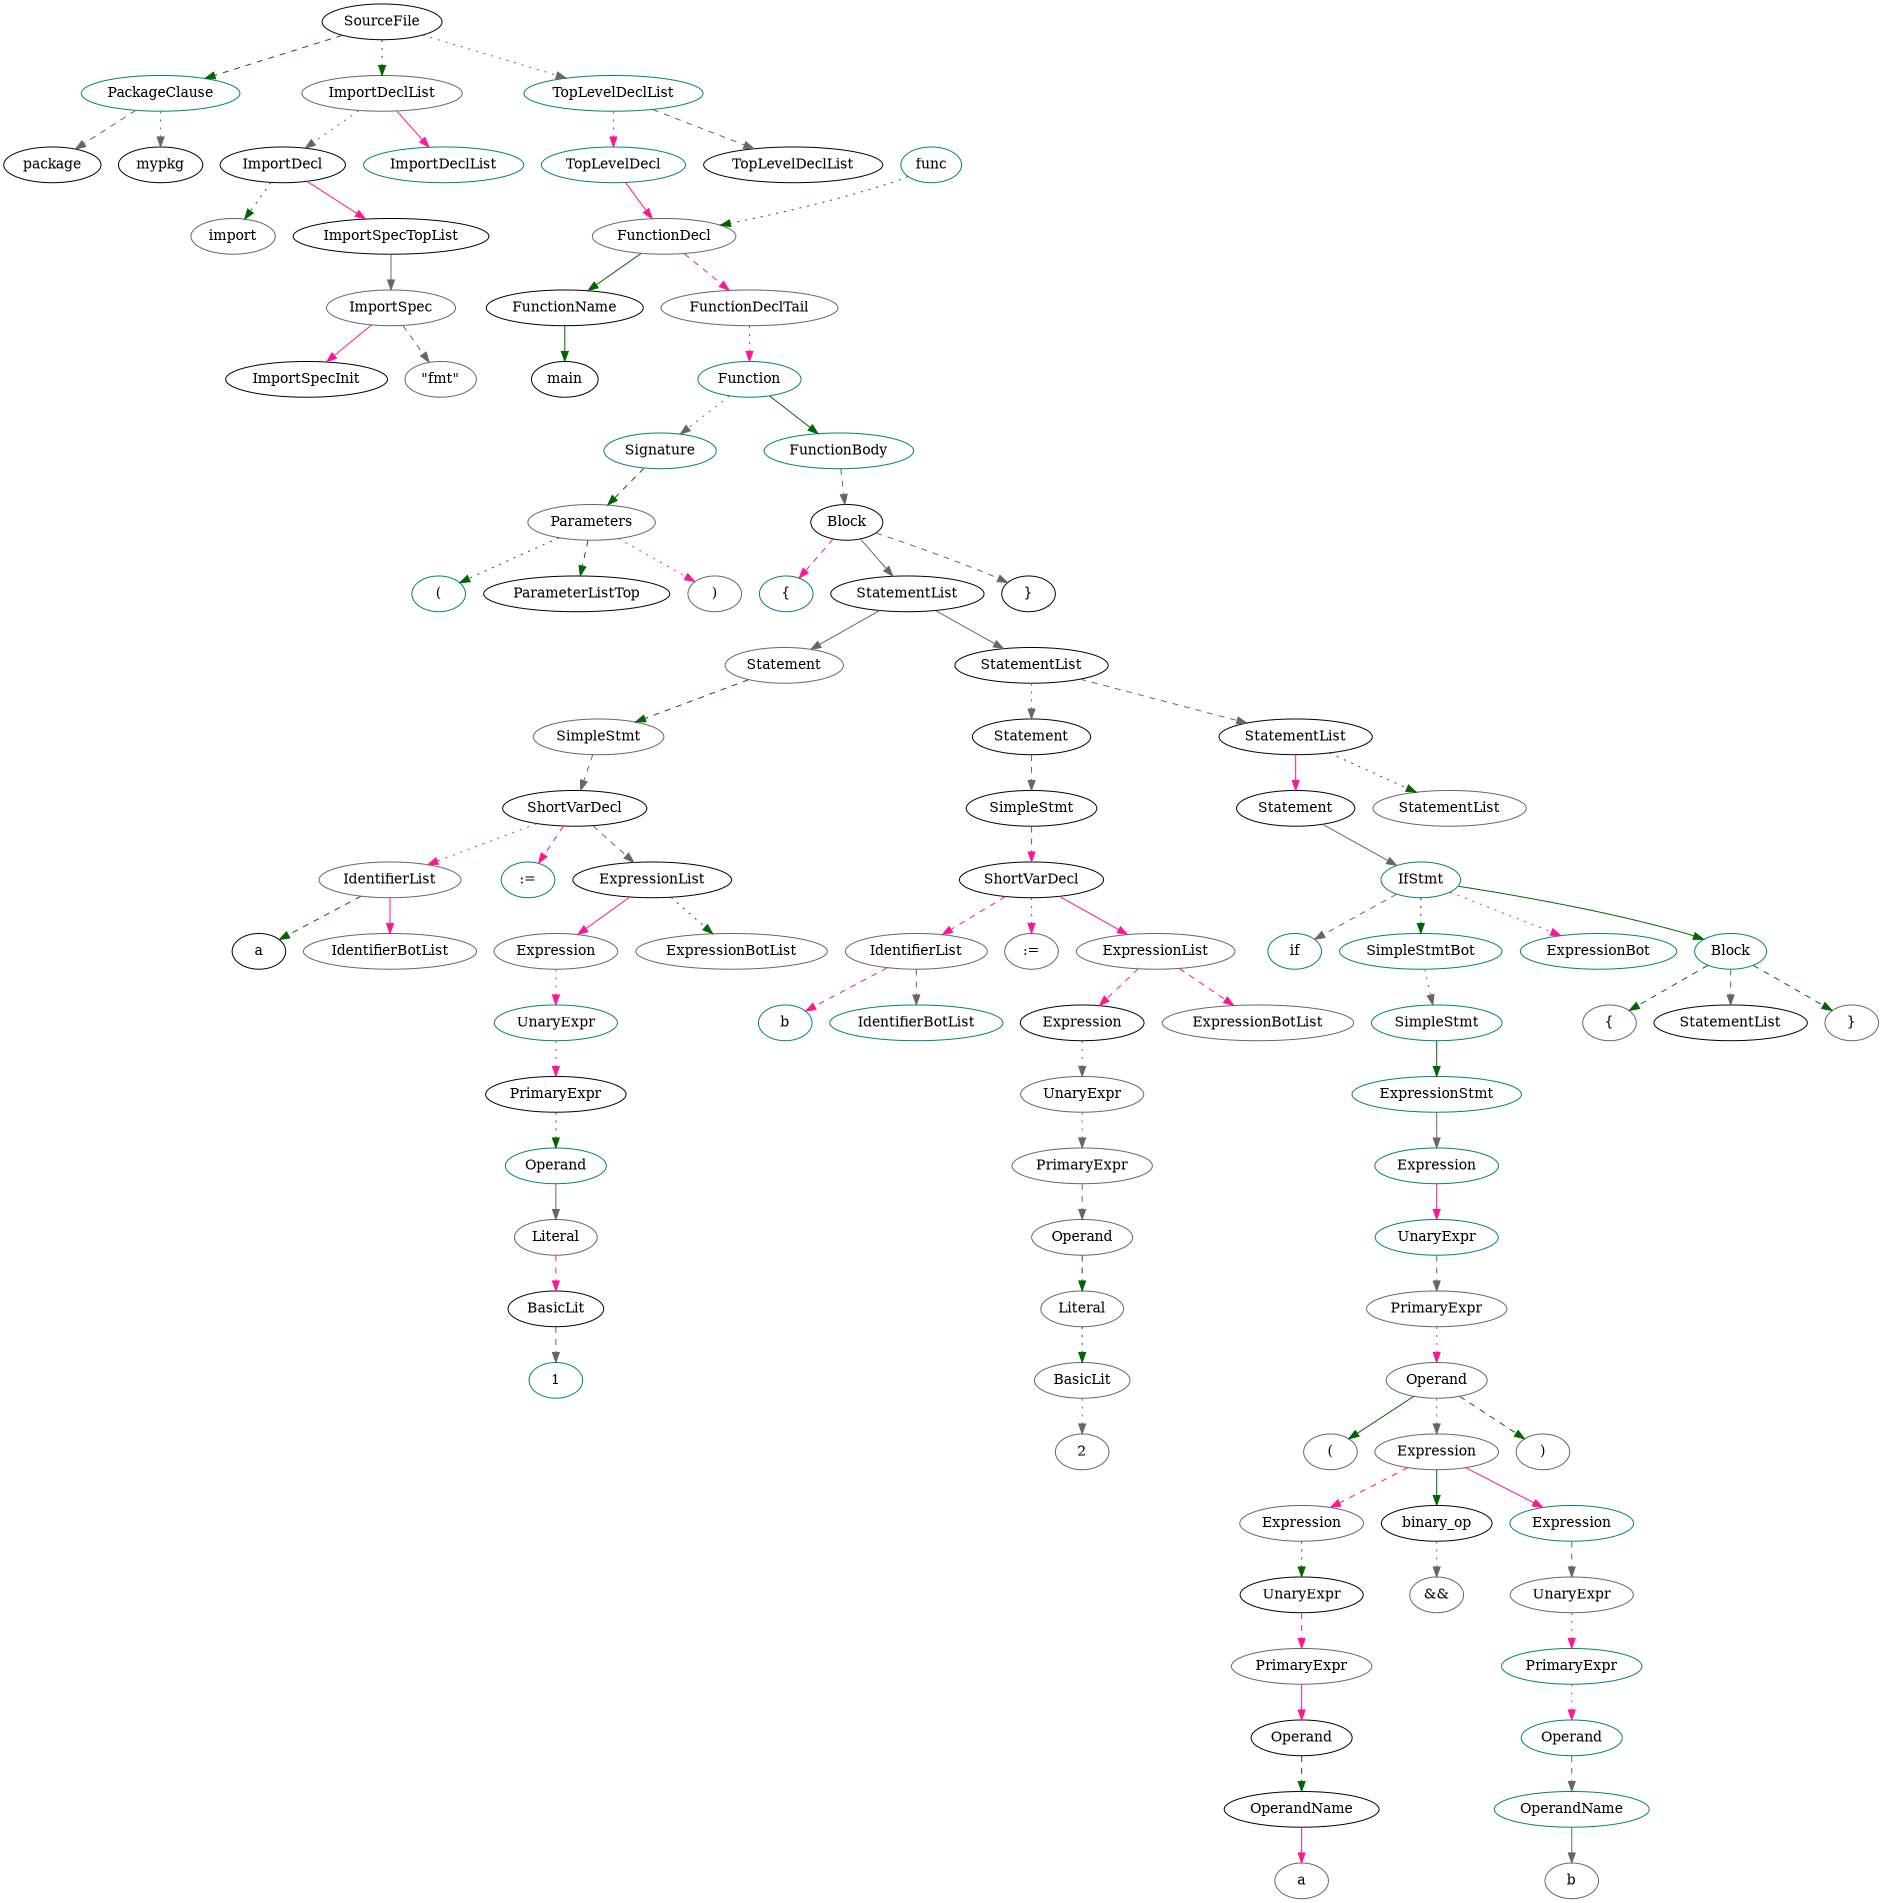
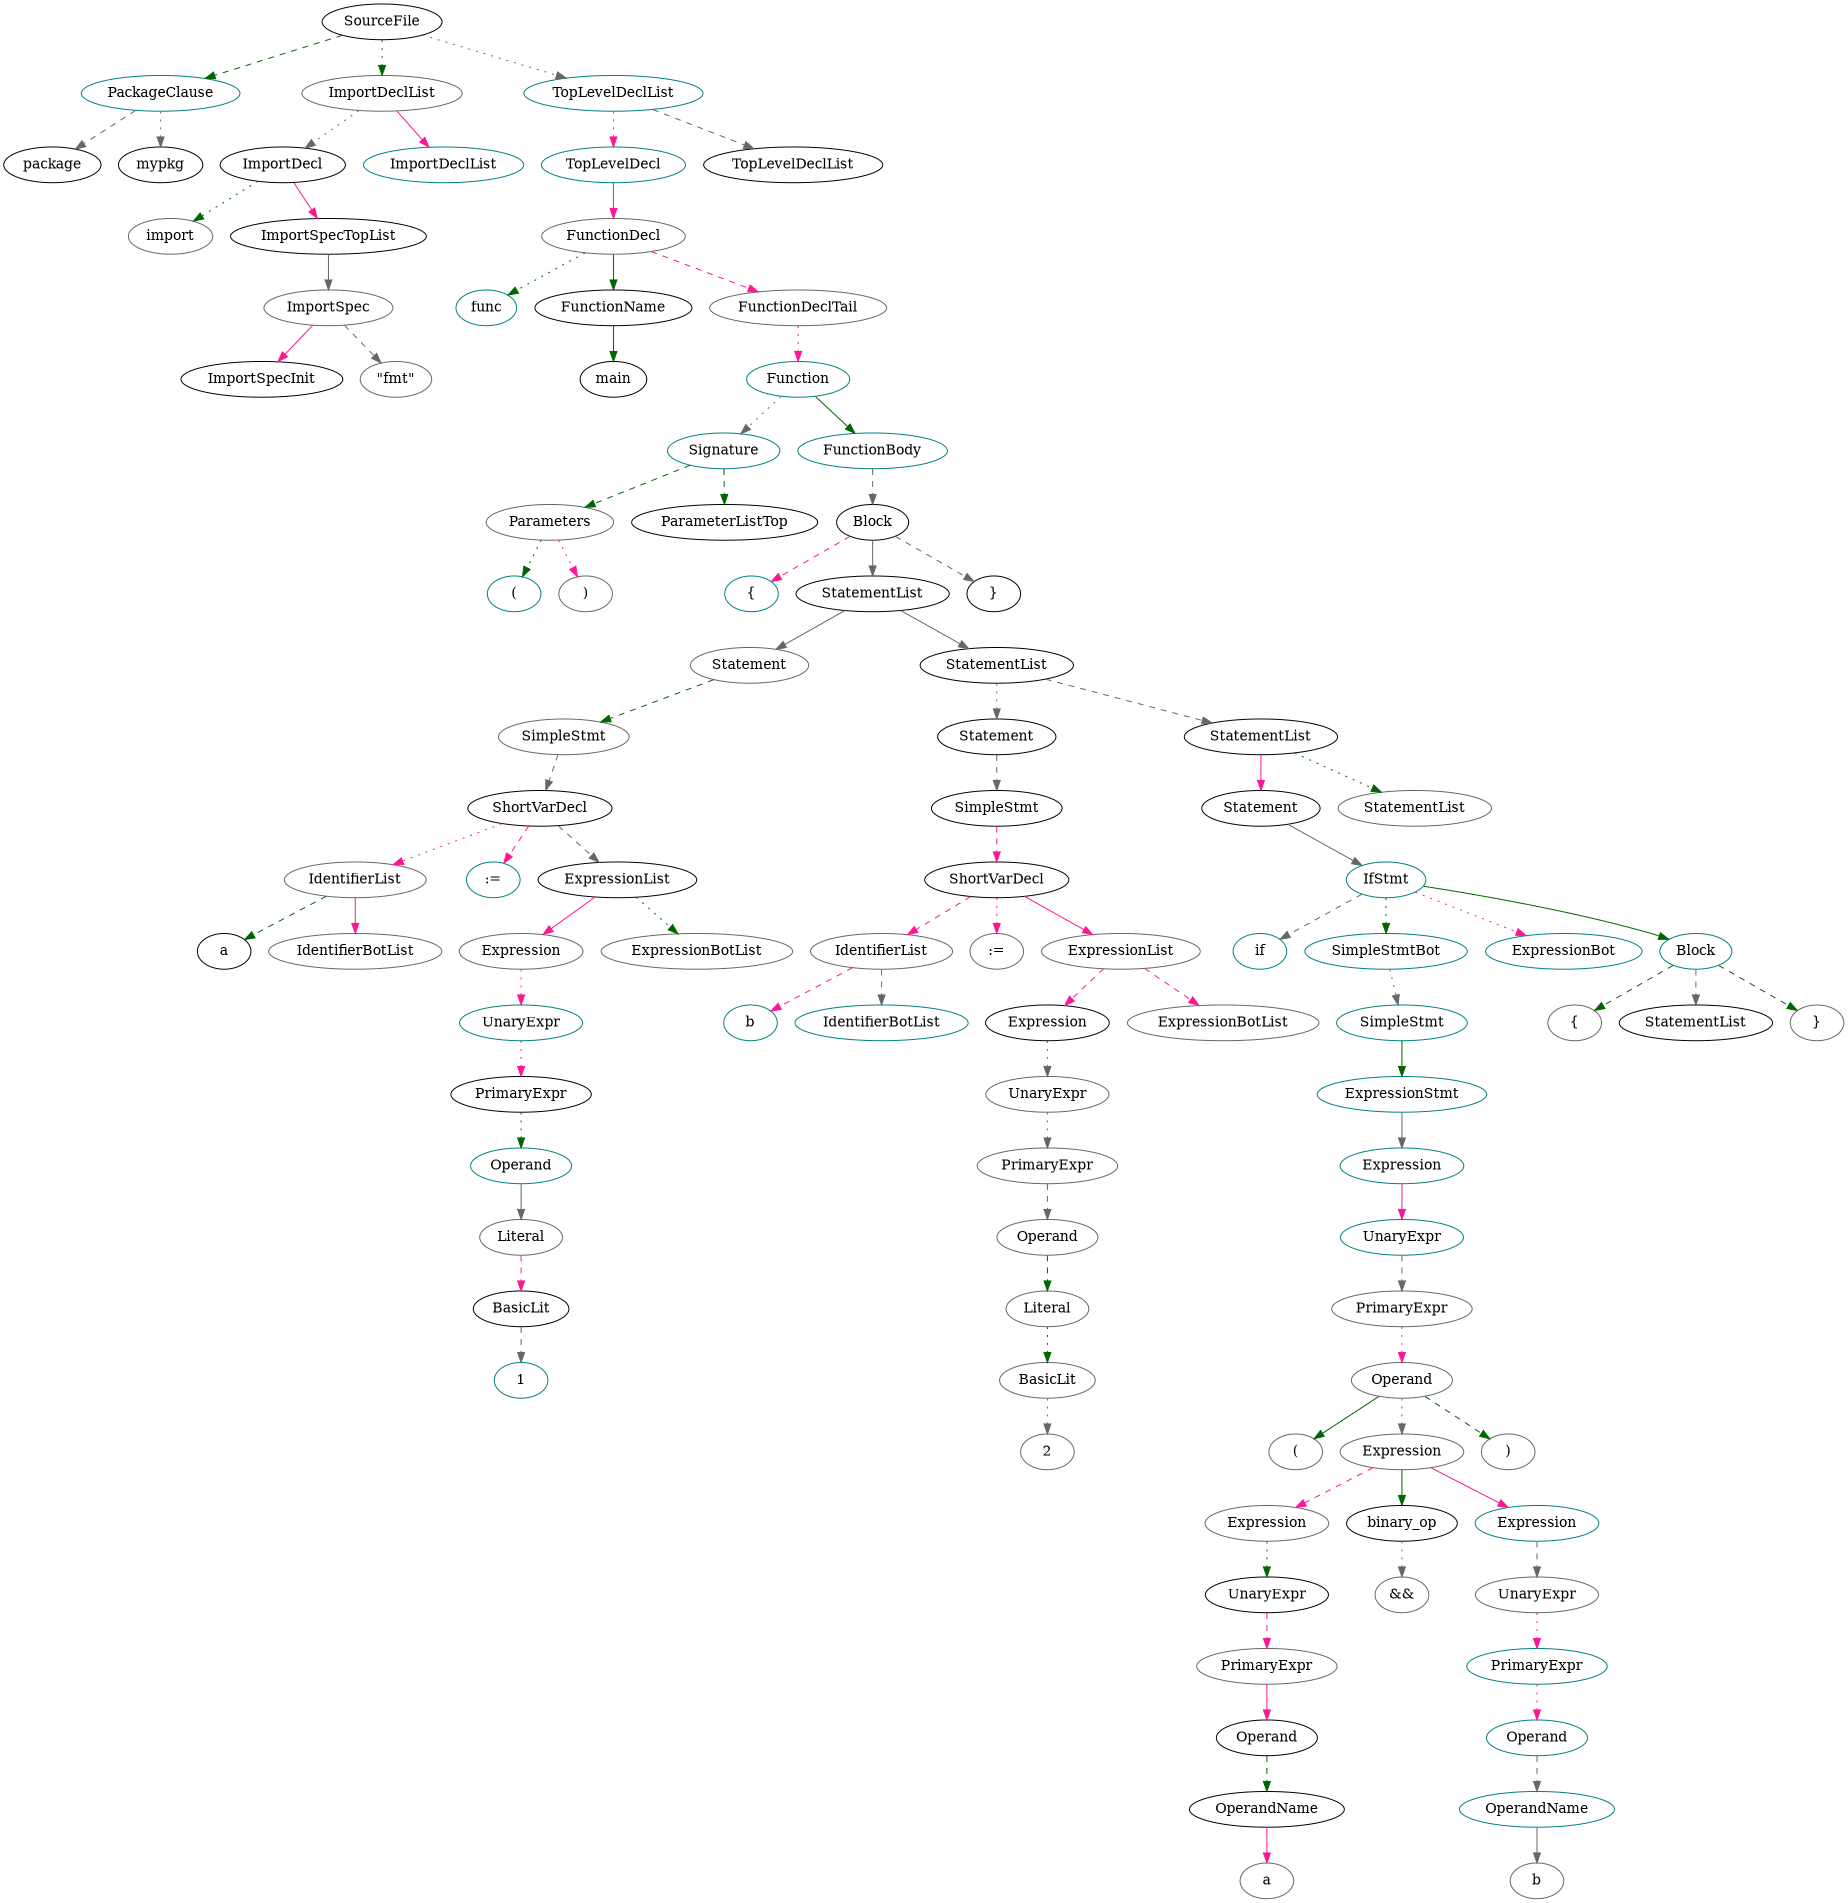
edge "func" -> "FunctionDecl": reversed
edge "Parameters" -> "ParameterListTop": now "Signature" -> "ParameterListTop"
